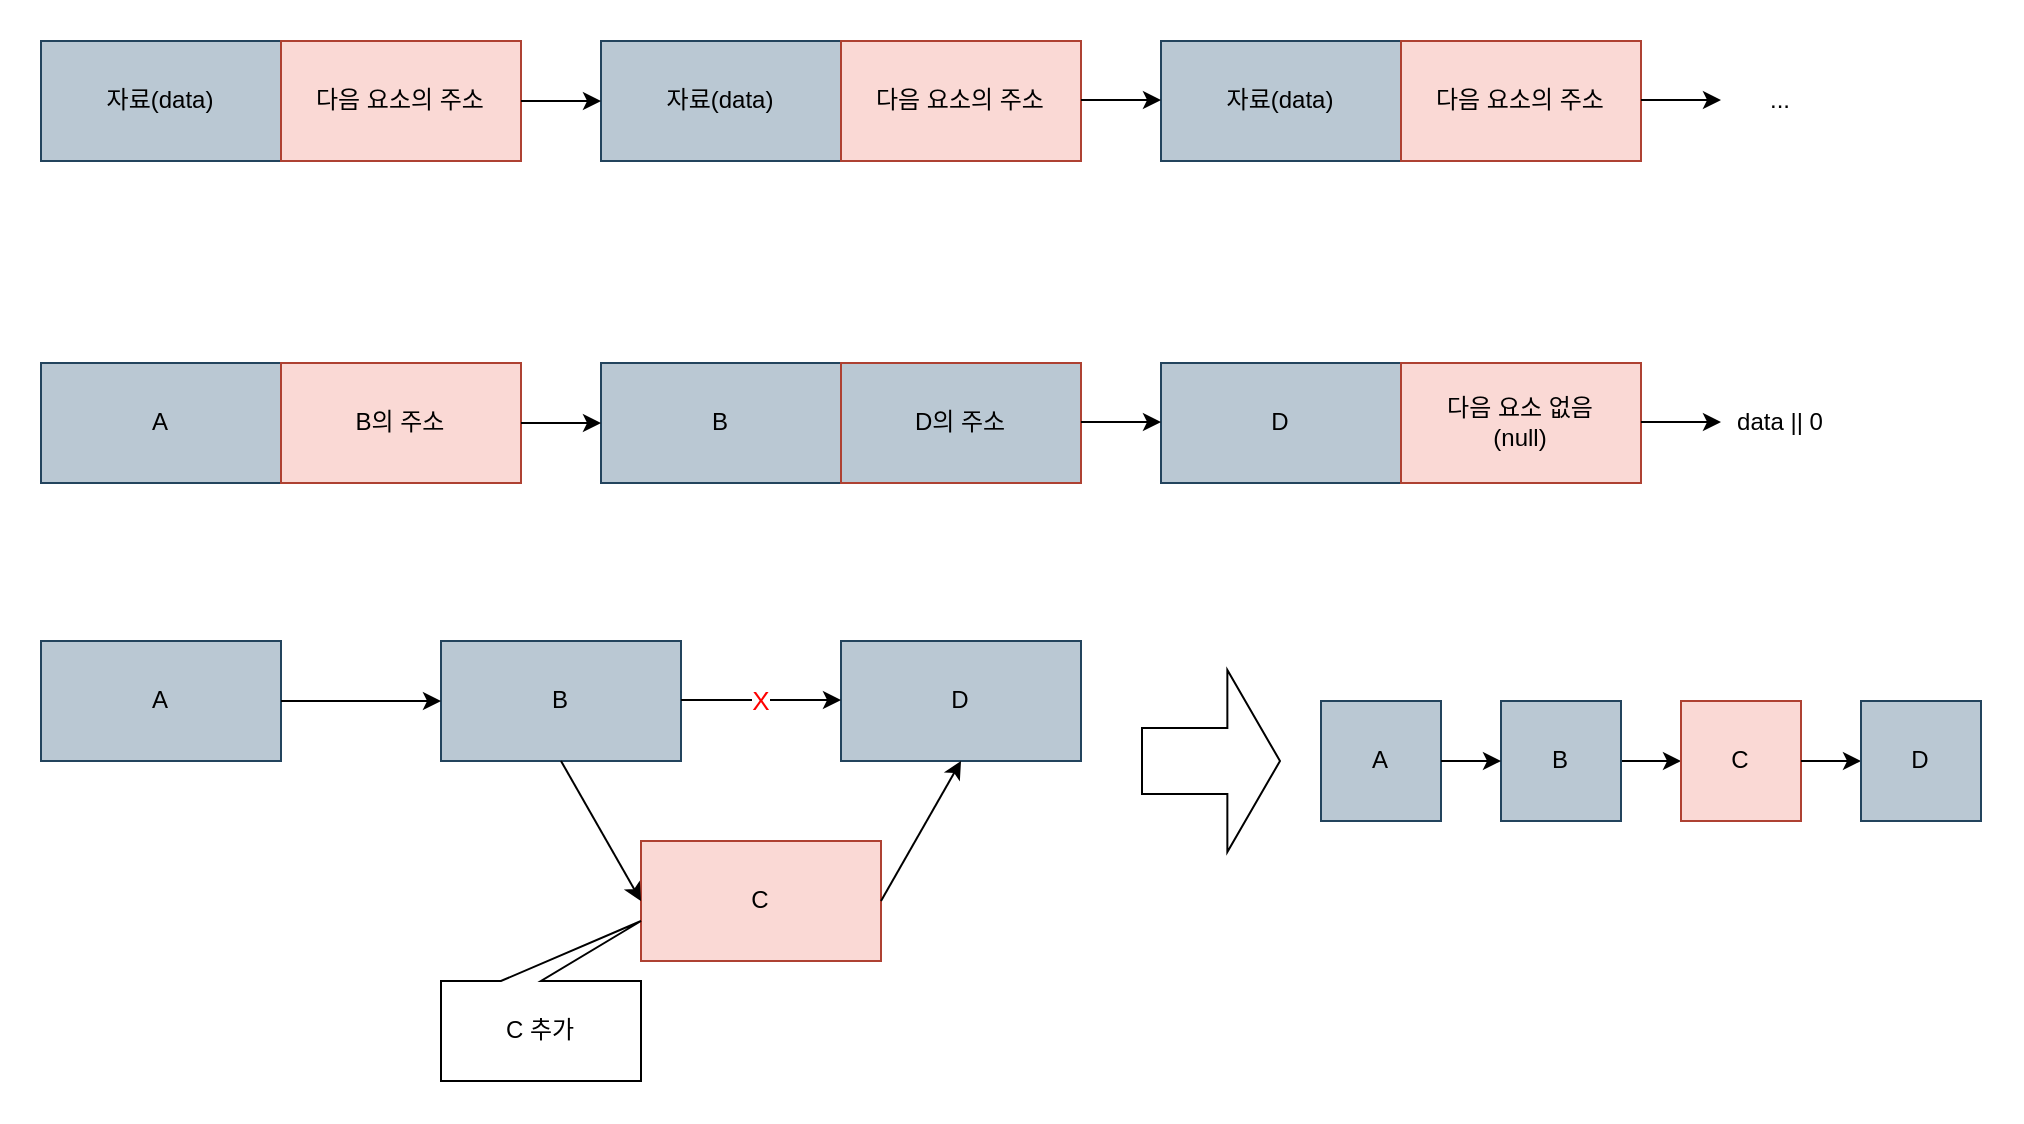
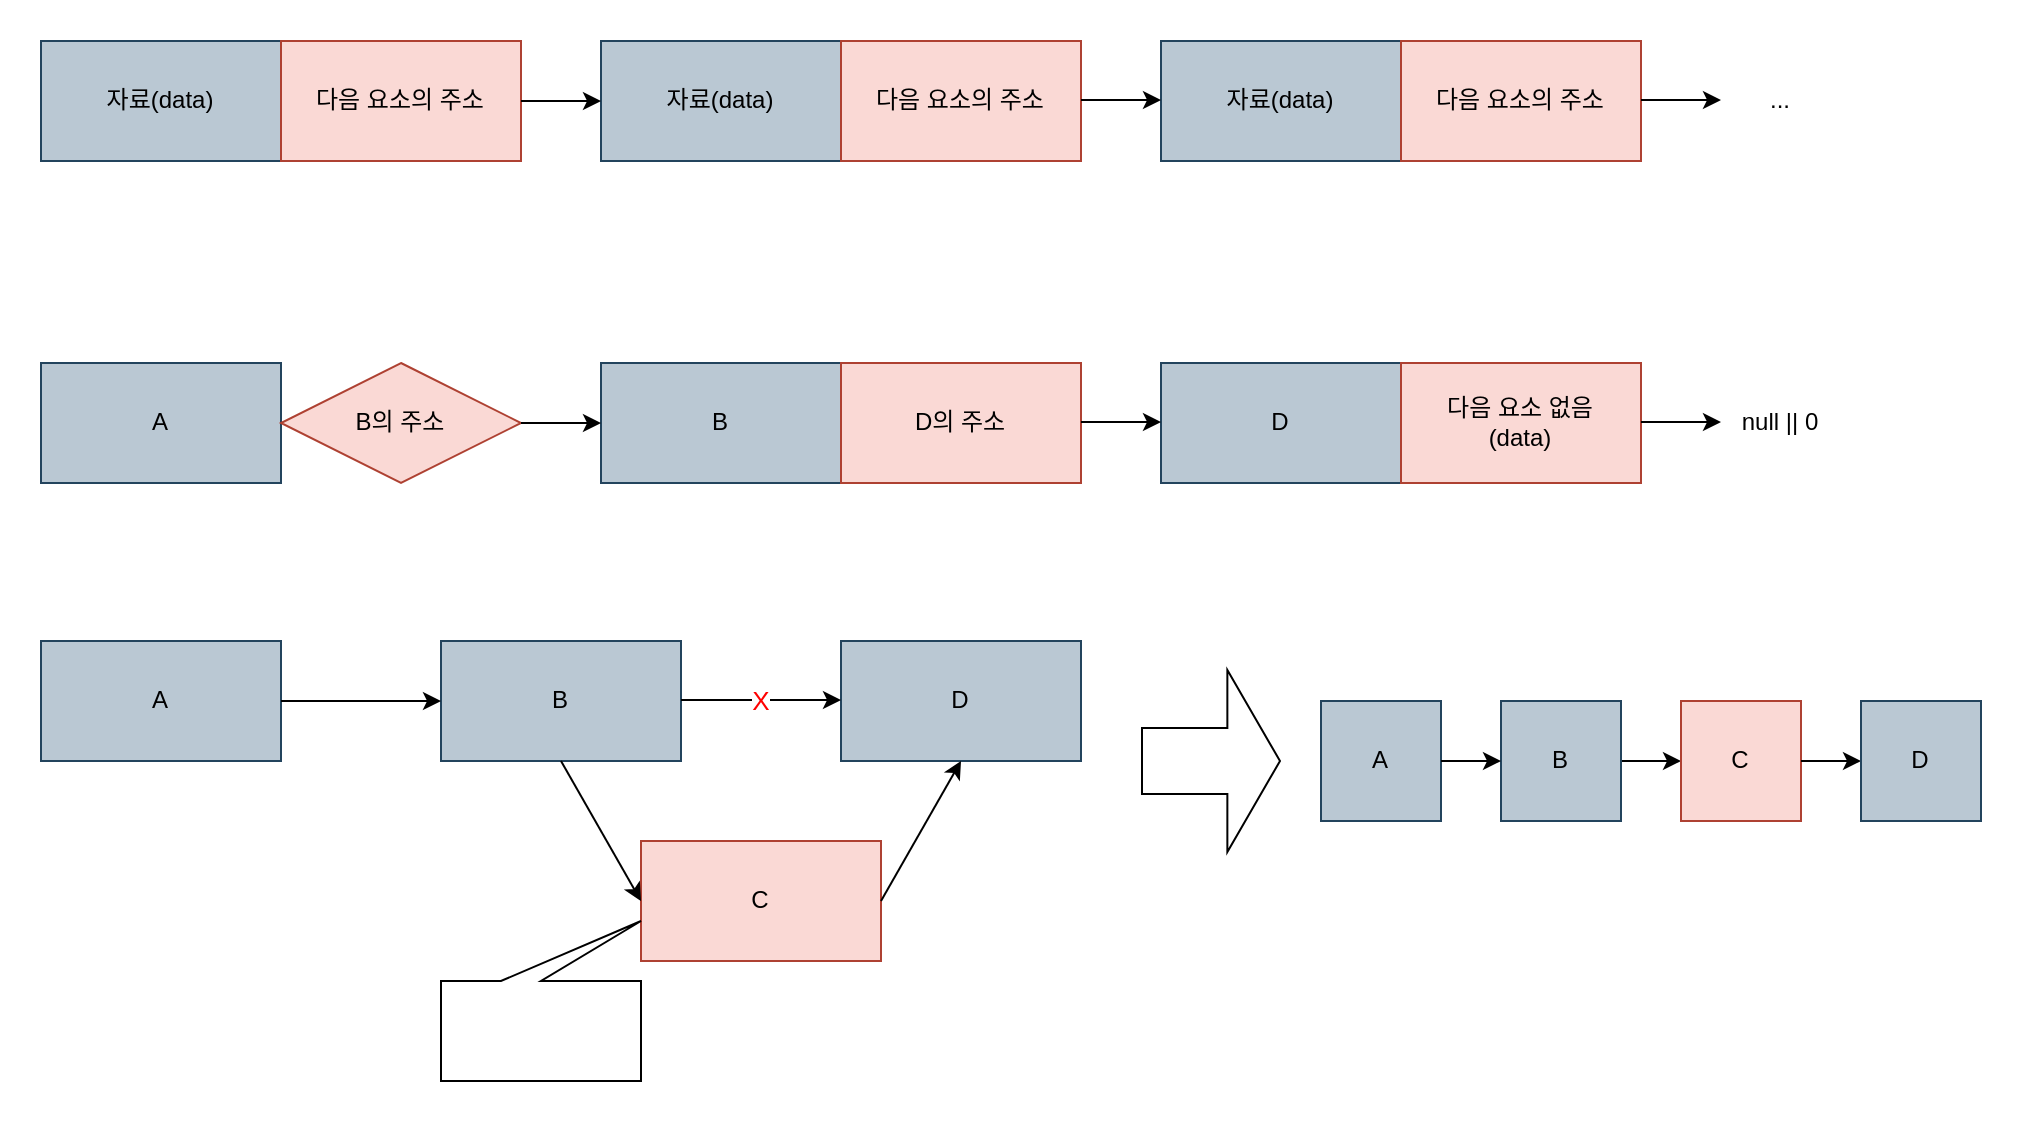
node "B의 주소": shape rectangle -> diamond
node "D의 주소": fillcolor #bac8d3 -> #fad9d5
node "다음 요소 없음 (null)": label "다음 요소 없음 (null)" -> "다음 요소 없음 (data)"
node "data || 0": label "data || 0" -> "null || 0"
node "C 추가": removed
